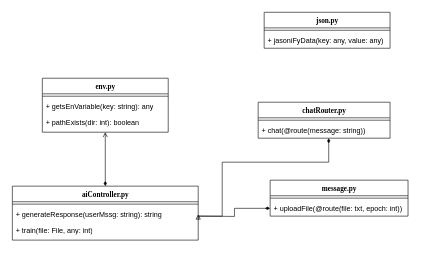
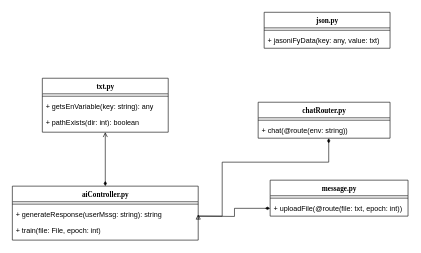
node "+ jasoniFyData(key: any, value: any)": label "+ jasoniFyData(key: any, value: any)" -> "+ jasoniFyData(key: any, value: txt)"
node "env.py": label "env.py" -> "txt.py"
node "+ chat(@route(message: string))": label "+ chat(@route(message: string))" -> "+ chat(@route(env: string))"
node "+ train(file: File, any: int)": label "+ train(file: File, any: int)" -> "+ train(file: File, epoch: int)"
